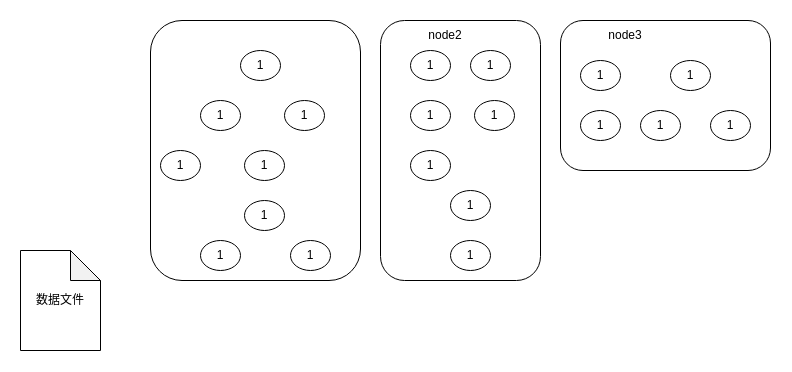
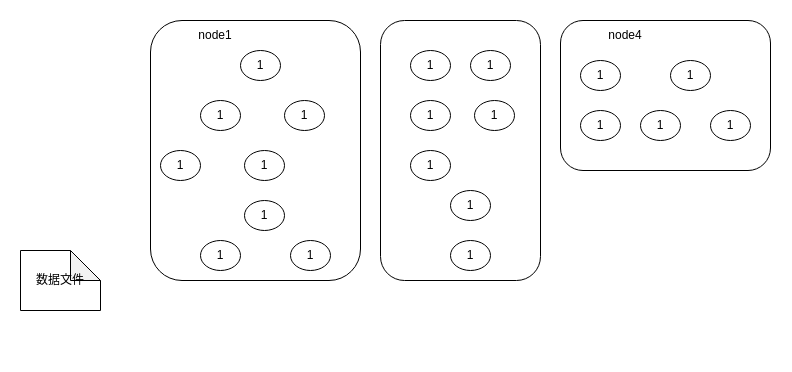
node "node1": added
node "node2": removed
node "node3": label "node3" -> "node4"
node "数据文件": size 80x100 -> 80x60
